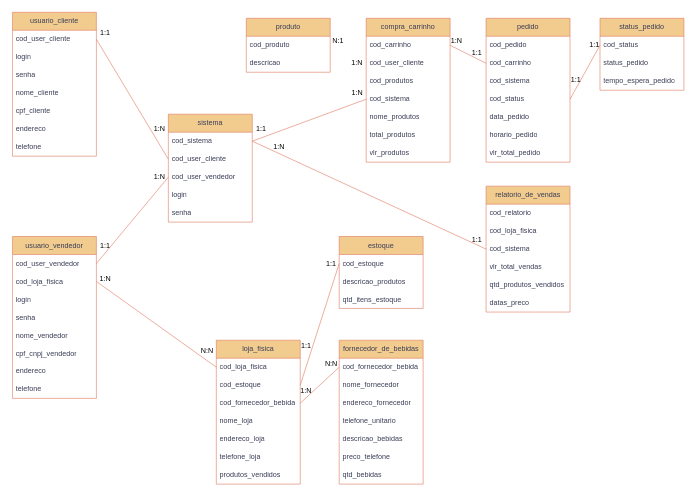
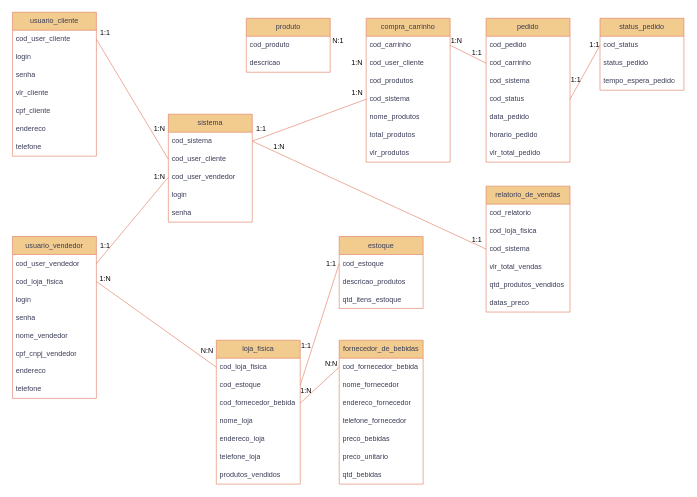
node "nome_cliente": label "nome_cliente" -> "vlr_cliente"
node "telefone_unitario": label "telefone_unitario" -> "telefone_fornecedor"
node "descricao_bebidas": label "descricao_bebidas" -> "preco_bebidas"
node "preco_telefone": label "preco_telefone" -> "preco_unitario"
